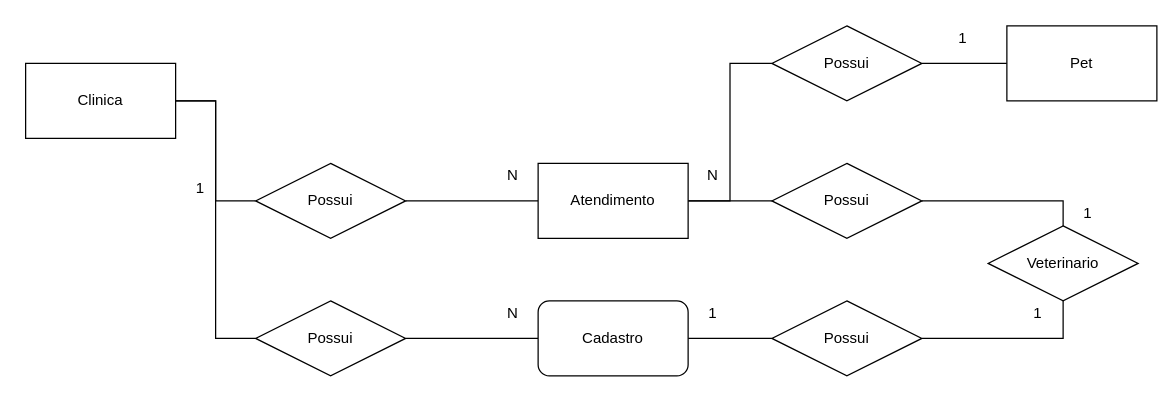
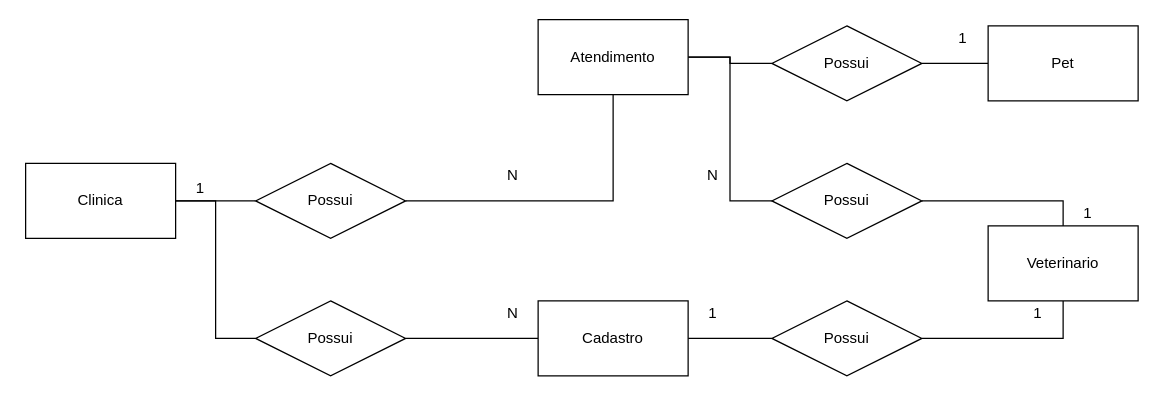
node "Pet": moved (1082, 63) -> (1063, 63)
node "Clinica": moved (101, 101) -> (101, 201)
node "Atendimento": moved (613, 201) -> (613, 57)
node "Veterinario": shape diamond -> rectangle
node "Cadastro": shape rounded rectangle -> rectangle
